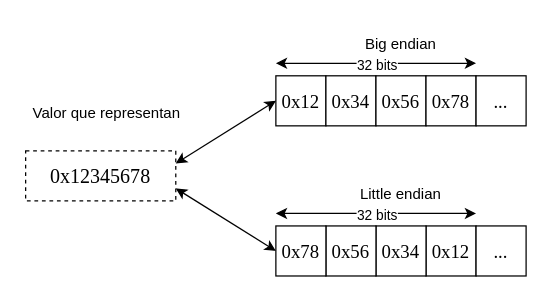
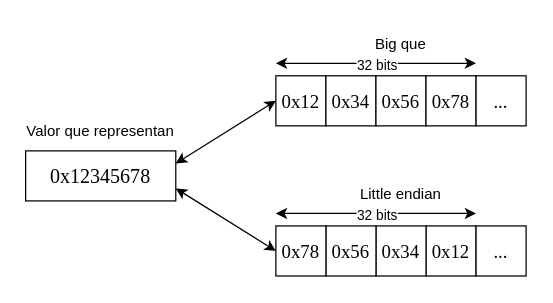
node "Big endian": label "Big endian" -> "Big que"
node "Valor que representan": moved (107, 113) -> (101, 132)
node "0x12345678": style dashed -> solid
